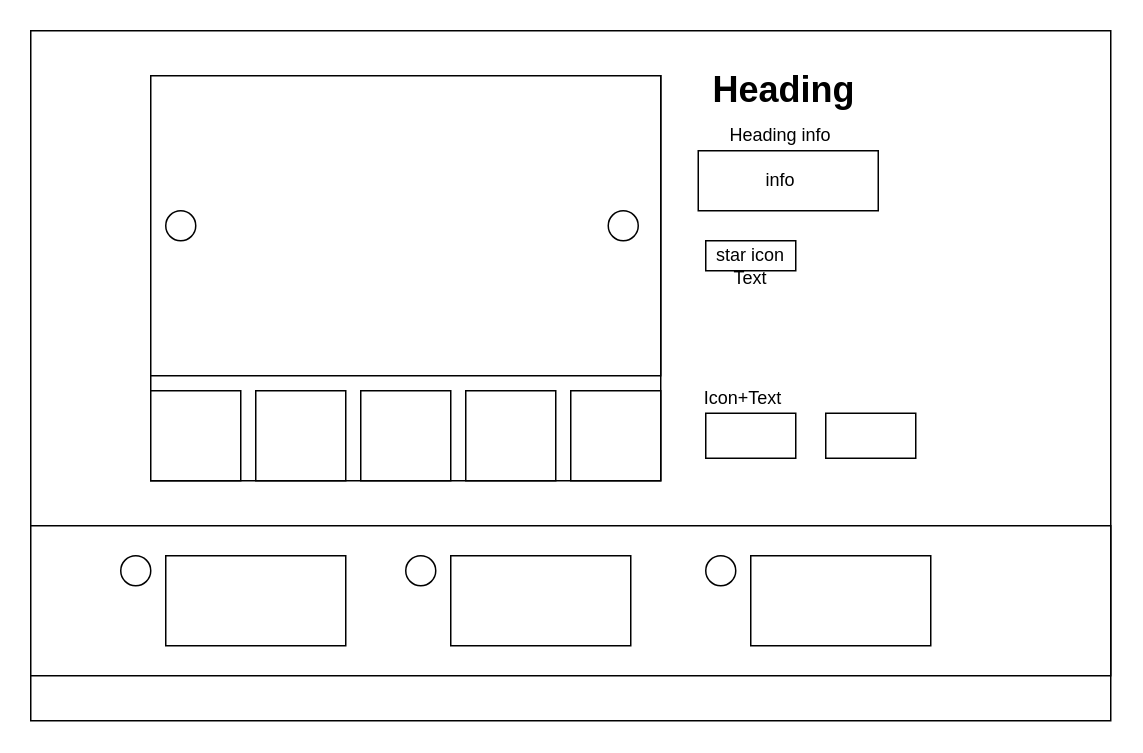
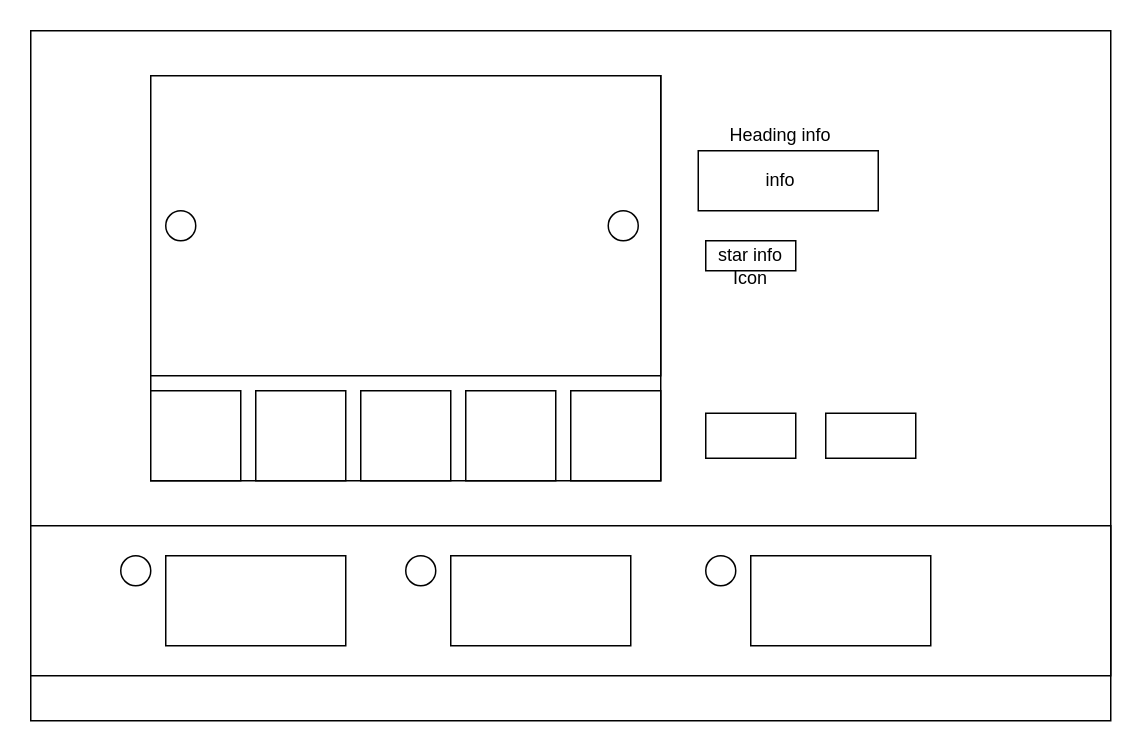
node "Heading": removed
node "star icon": label "star icon" -> "star info"
node "Text": label "Text" -> "Icon"
node "Icon+Text": removed
